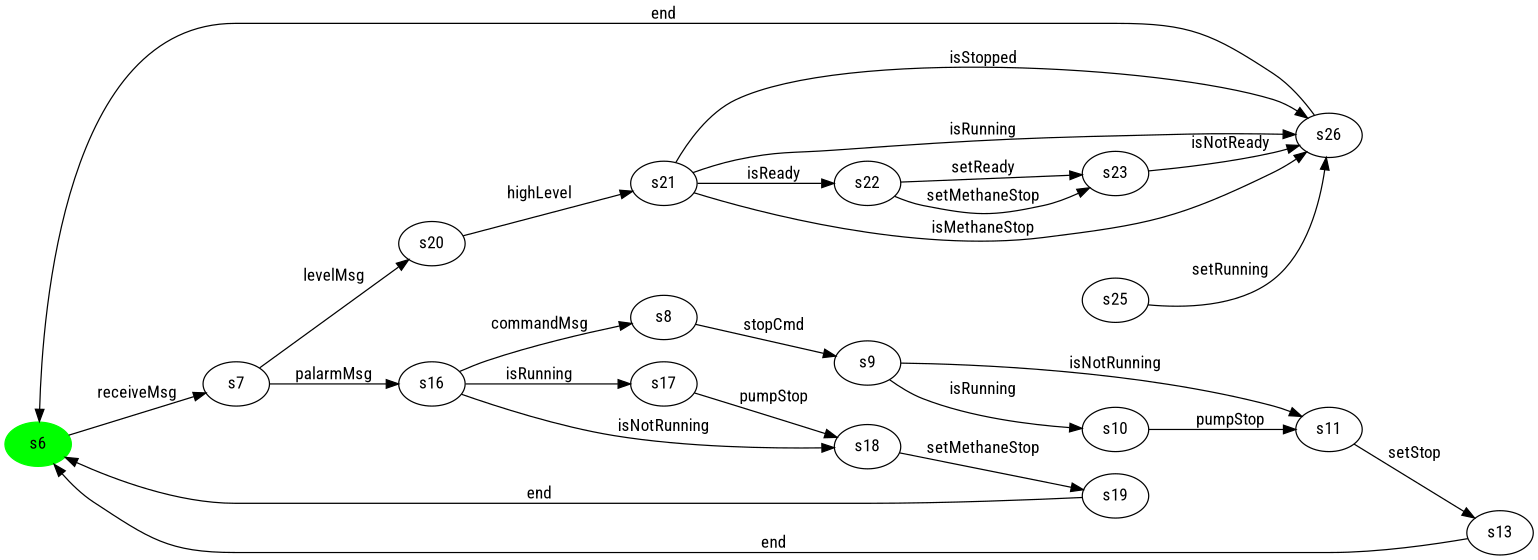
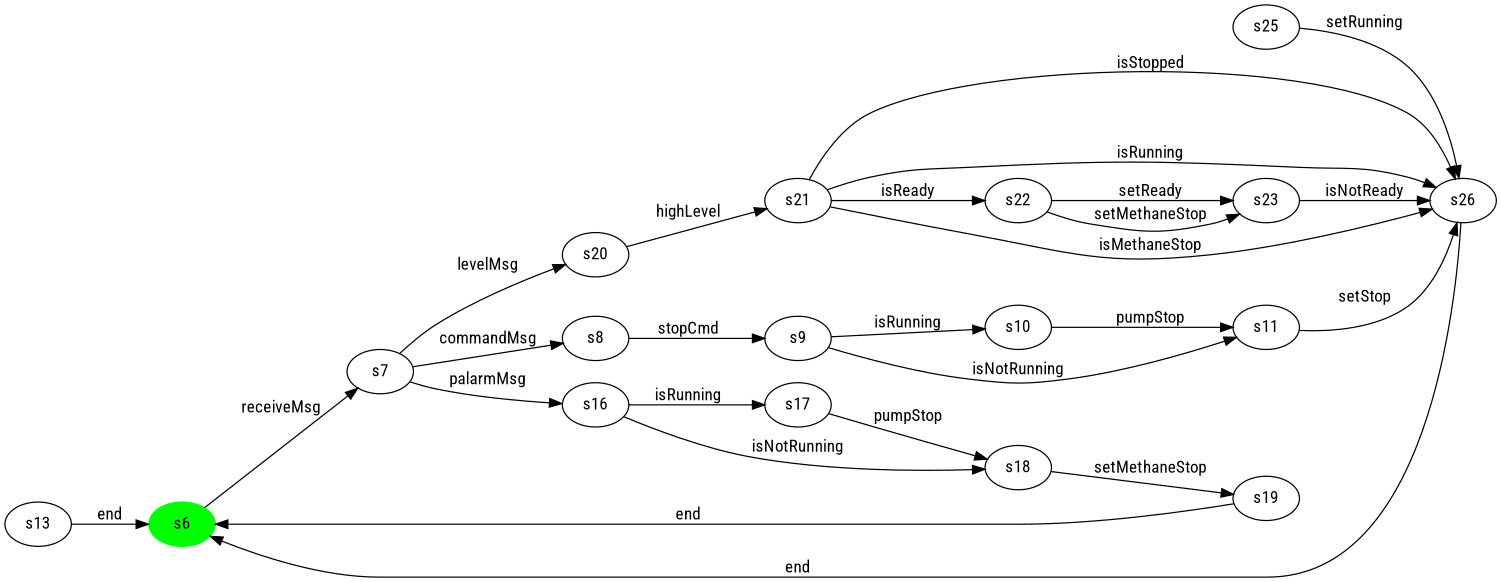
edge "s16" -> "s8": now "s7" -> "s8"
edge "s11" -> "s13": now "s11" -> "s26"
